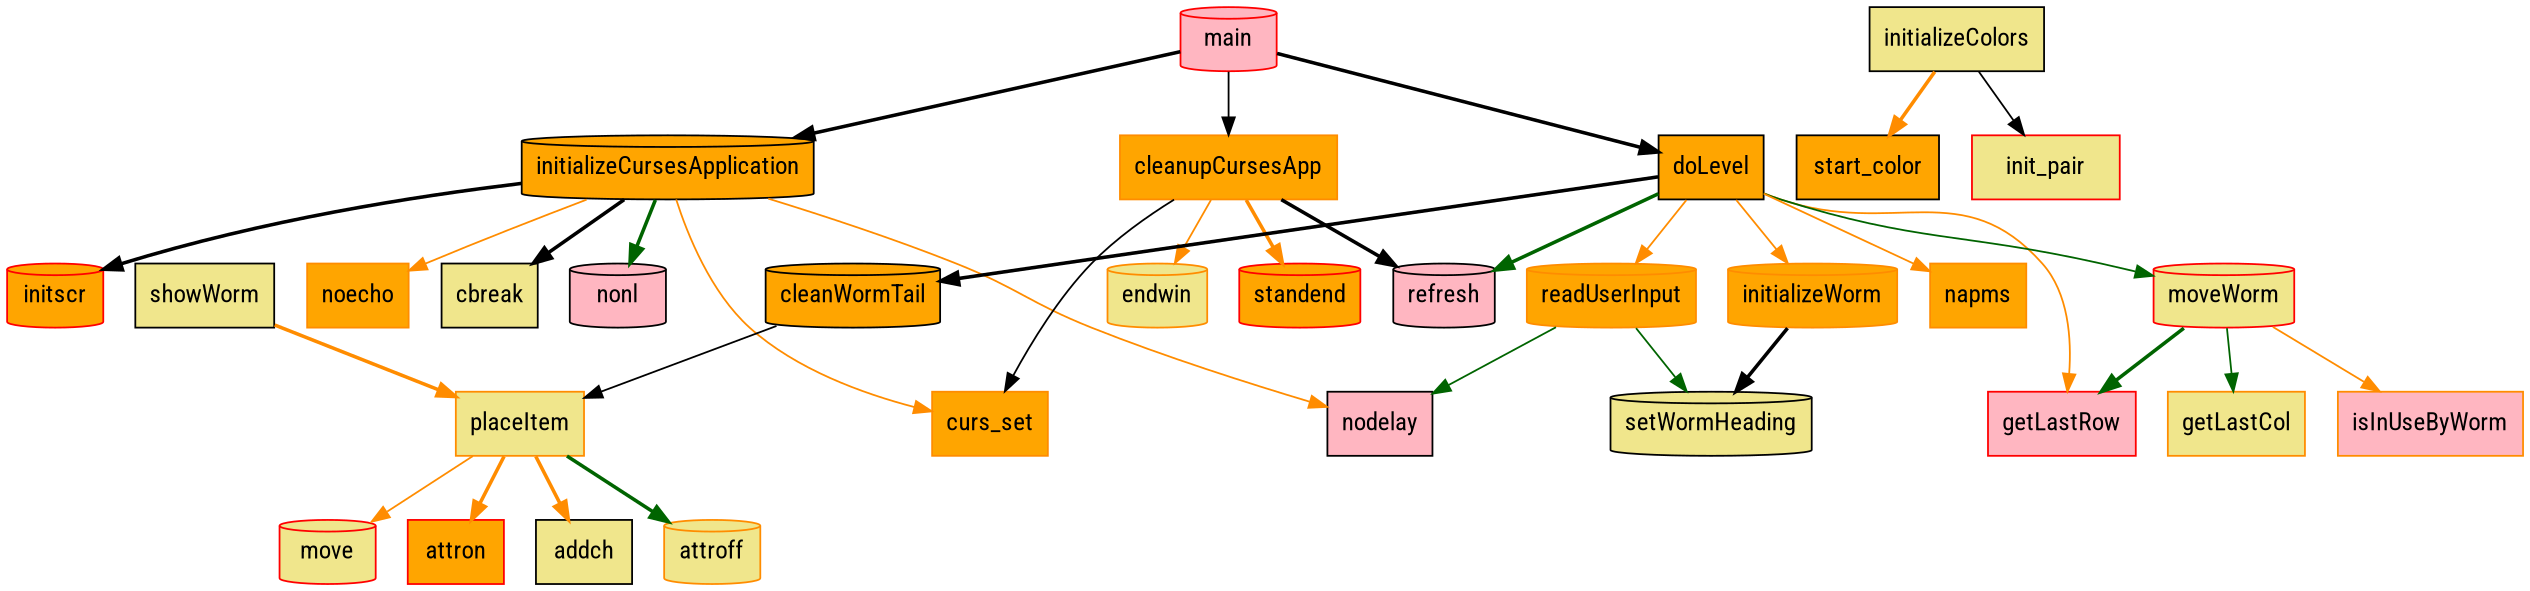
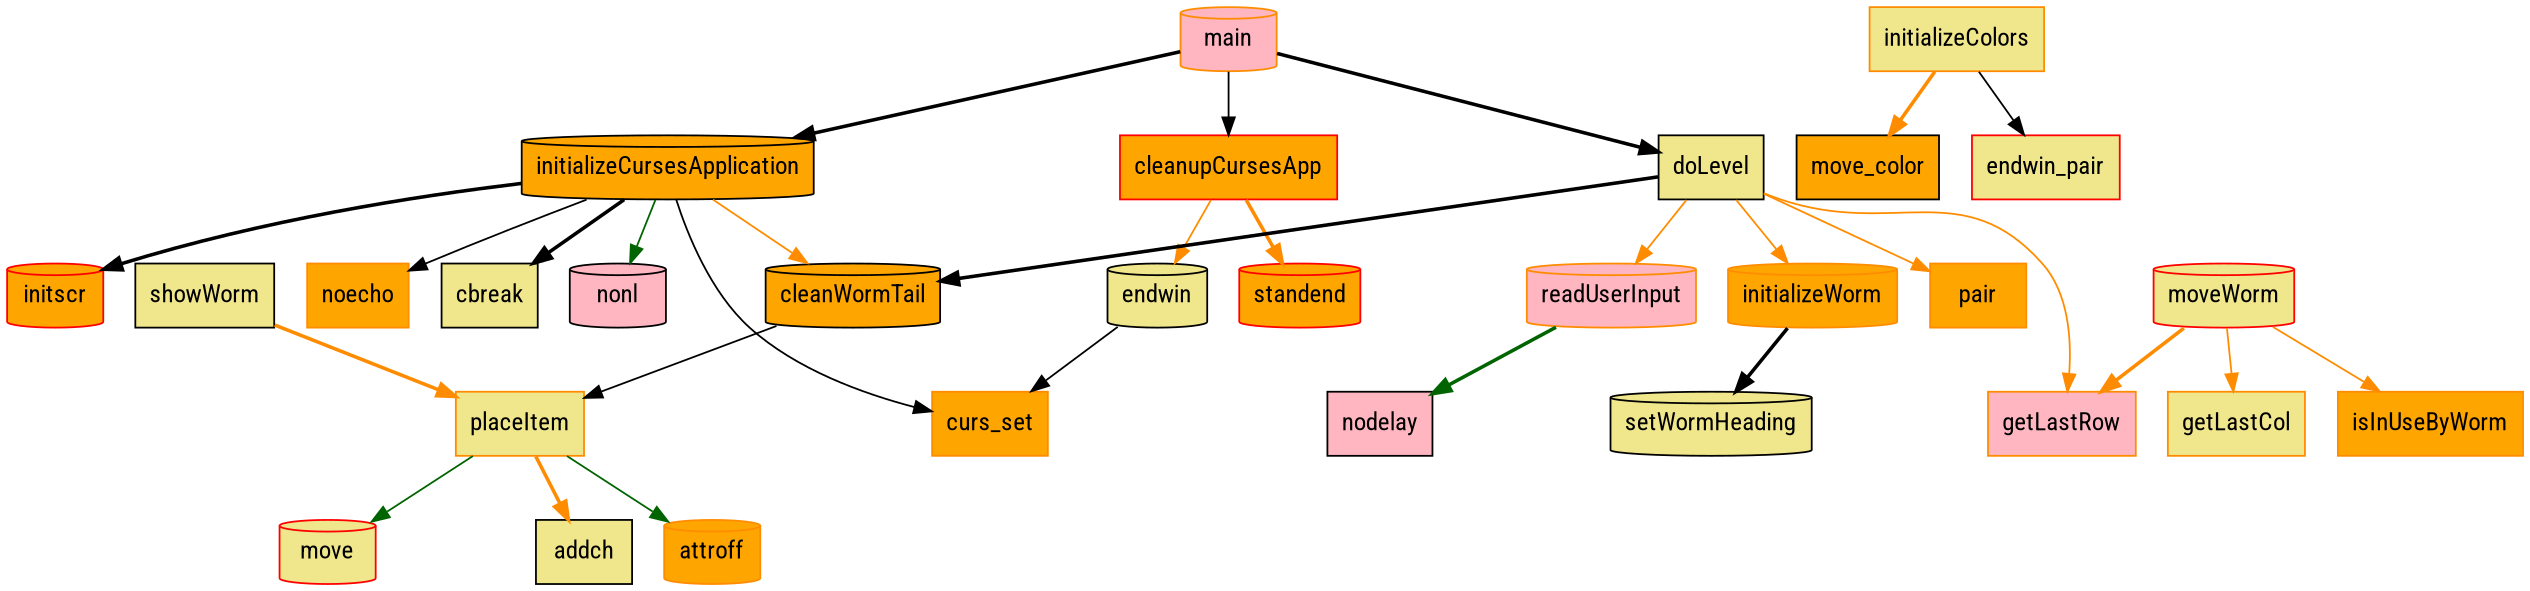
node "main": color red -> darkorange
node "initializeColors": color black -> darkorange
node "cleanupCursesApp": color darkorange -> red
node "doLevel": fillcolor orange -> khaki
node "start_color": label "start_color" -> "move_color"
node "init_pair": label "init_pair" -> "endwin_pair"
edge "initializeCursesApplication" -> "nonl": style bold -> solid
edge "initializeCursesApplication" -> "noecho": color darkorange -> black
edge "doLevel" -> "moveWorm": removed
edge "cleanupCursesApp" -> "curs_set": now "endwin" -> "curs_set"
node "endwin": color darkorange -> black
node "refresh": removed
node "readUserInput": fillcolor orange -> lightpink
node "napms": label "napms" -> "pair"
edge "initializeCursesApplication" -> "nodelay": now "initializeCursesApplication" -> "cleanWormTail"
edge "initializeCursesApplication" -> "curs_set": color darkorange -> black
edge "moveWorm" -> "getLastCol": color darkgreen -> darkorange
edge "readUserInput" -> "setWormHeading": removed
edge "moveWorm" -> "getLastRow": color darkgreen -> darkorange
edge "readUserInput" -> "nodelay": style solid -> bold
node "getLastRow": color red -> darkorange
node "isInUseByWorm": fillcolor lightpink -> orange
edge "placeItem" -> "move": color darkorange -> darkgreen
edge "placeItem" -> "attroff": style bold -> solid
node "attron": removed
node "attroff": fillcolor khaki -> orange
